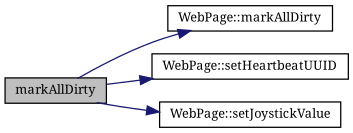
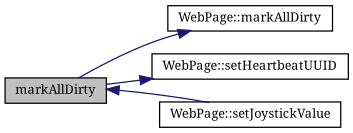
edge "markAllDirty" -> "WebPage::setJoystickValue": reversed
